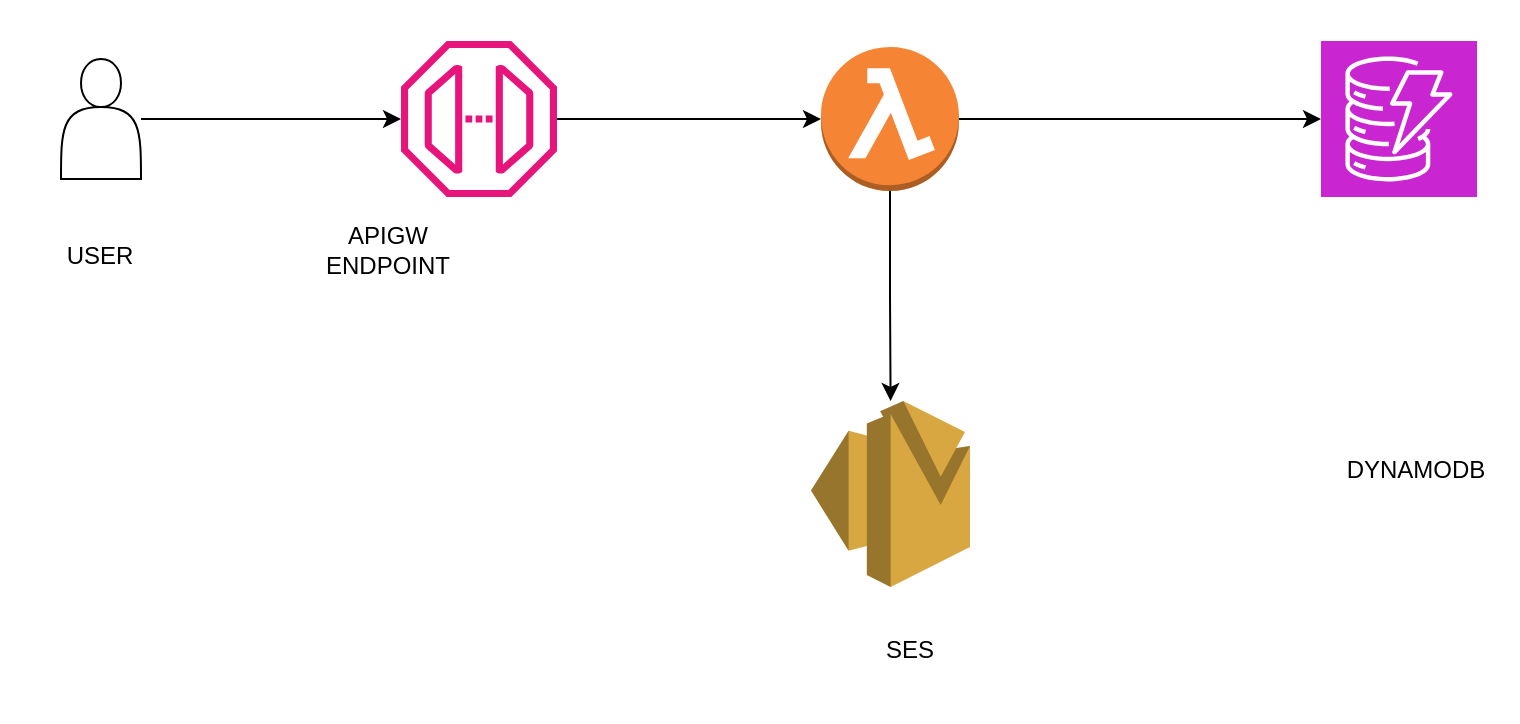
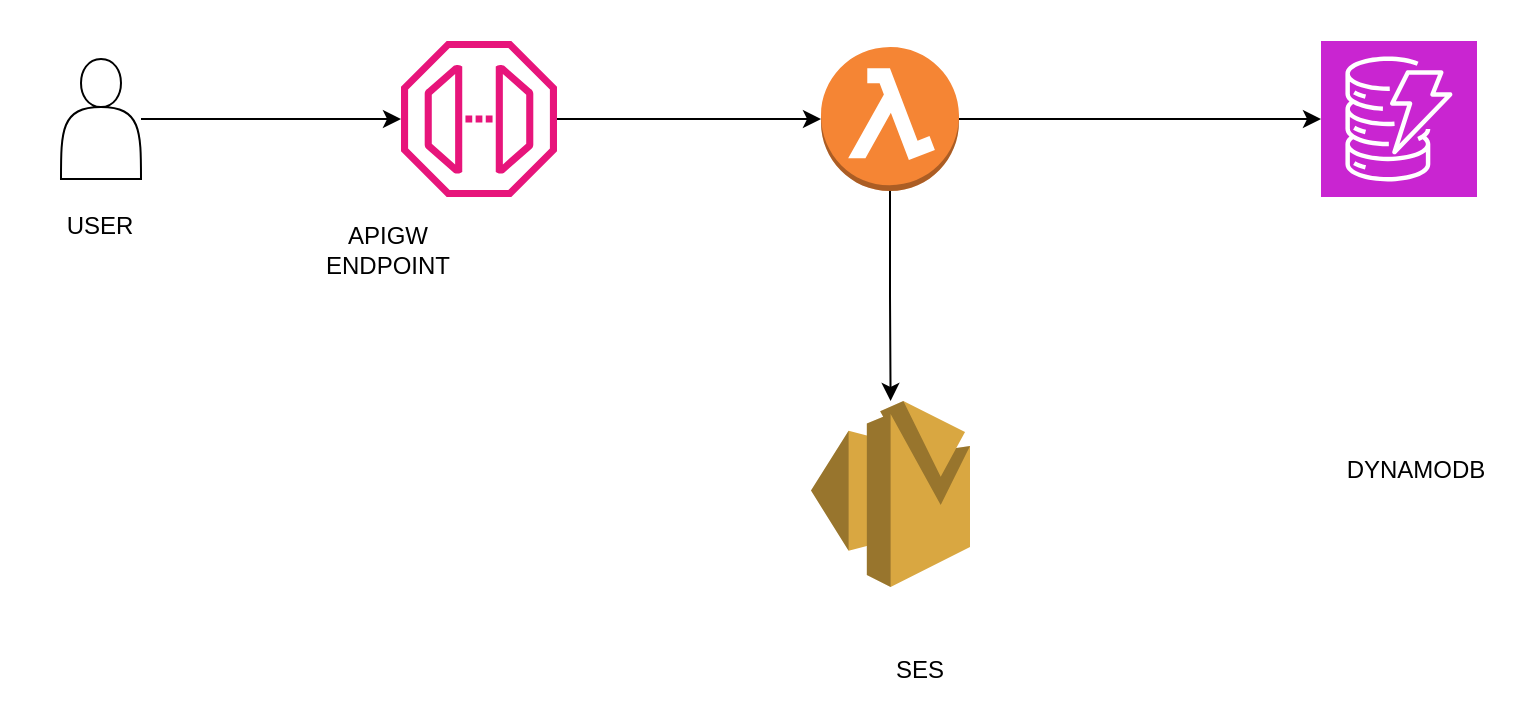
node "USER": moved (101, 257) -> (101, 227)
node "SES": moved (911, 651) -> (921, 671)
